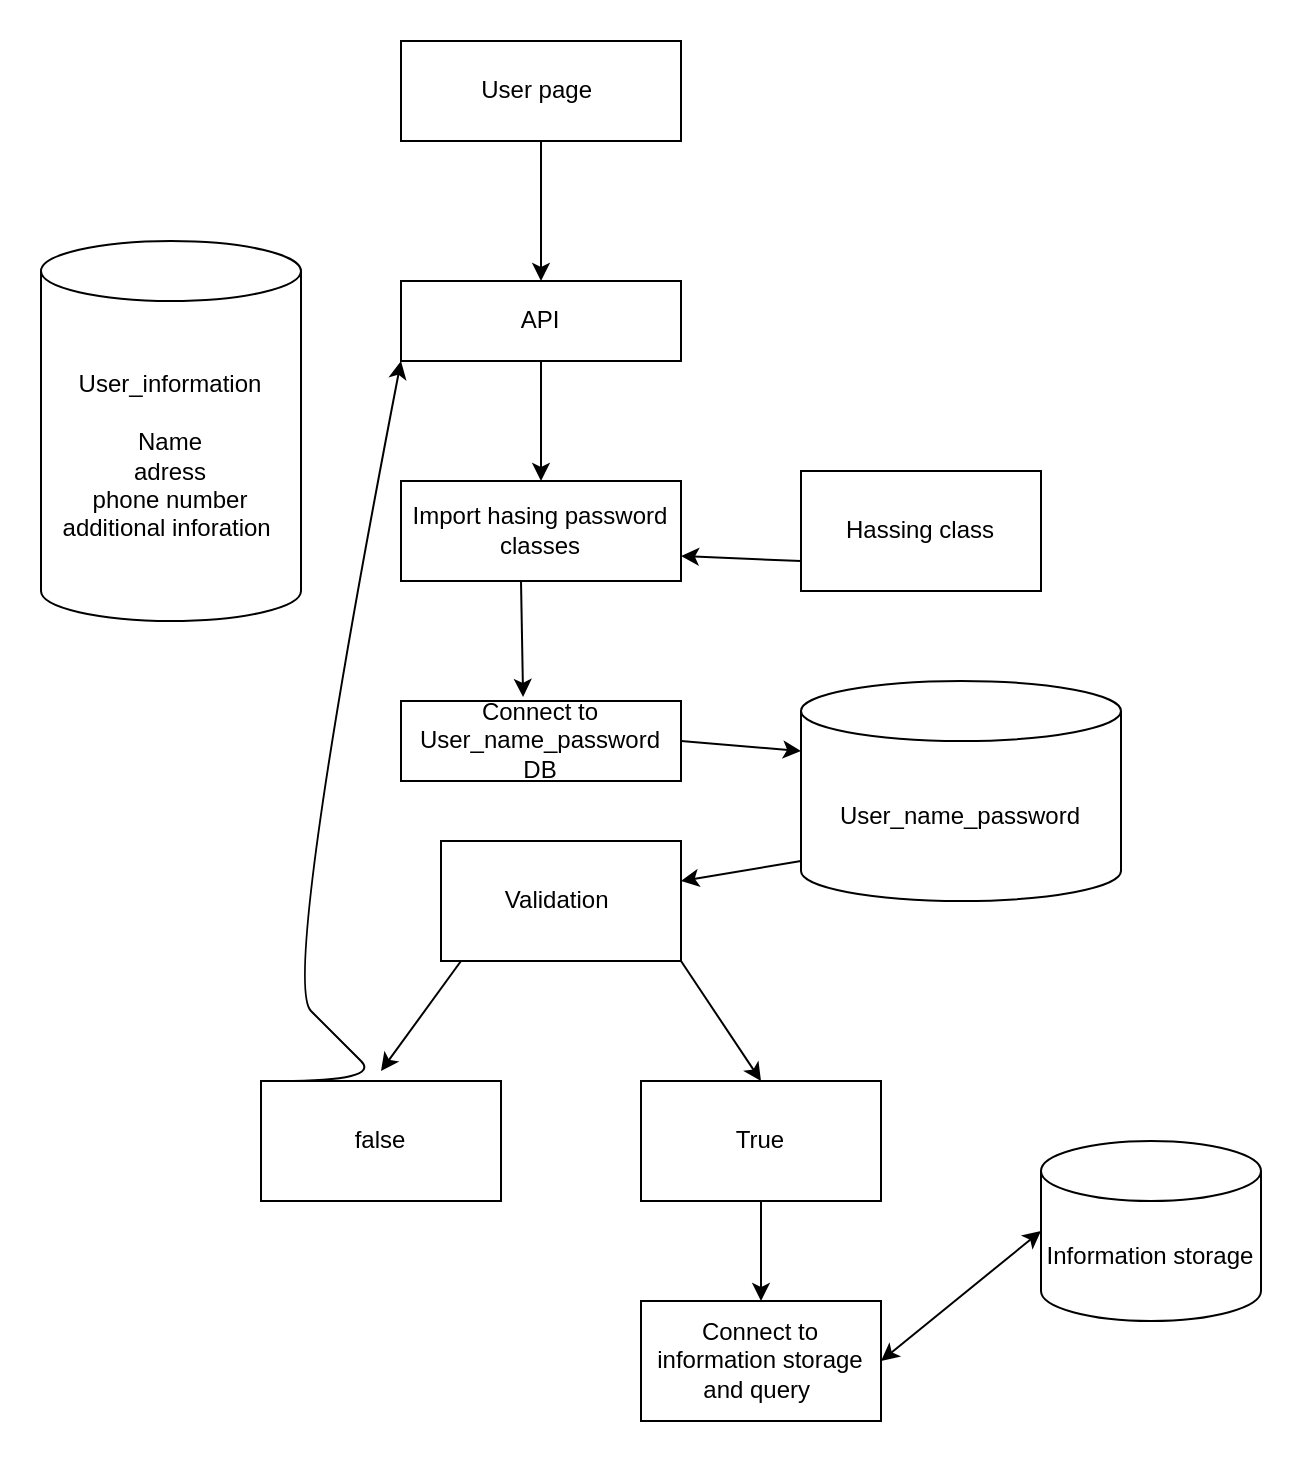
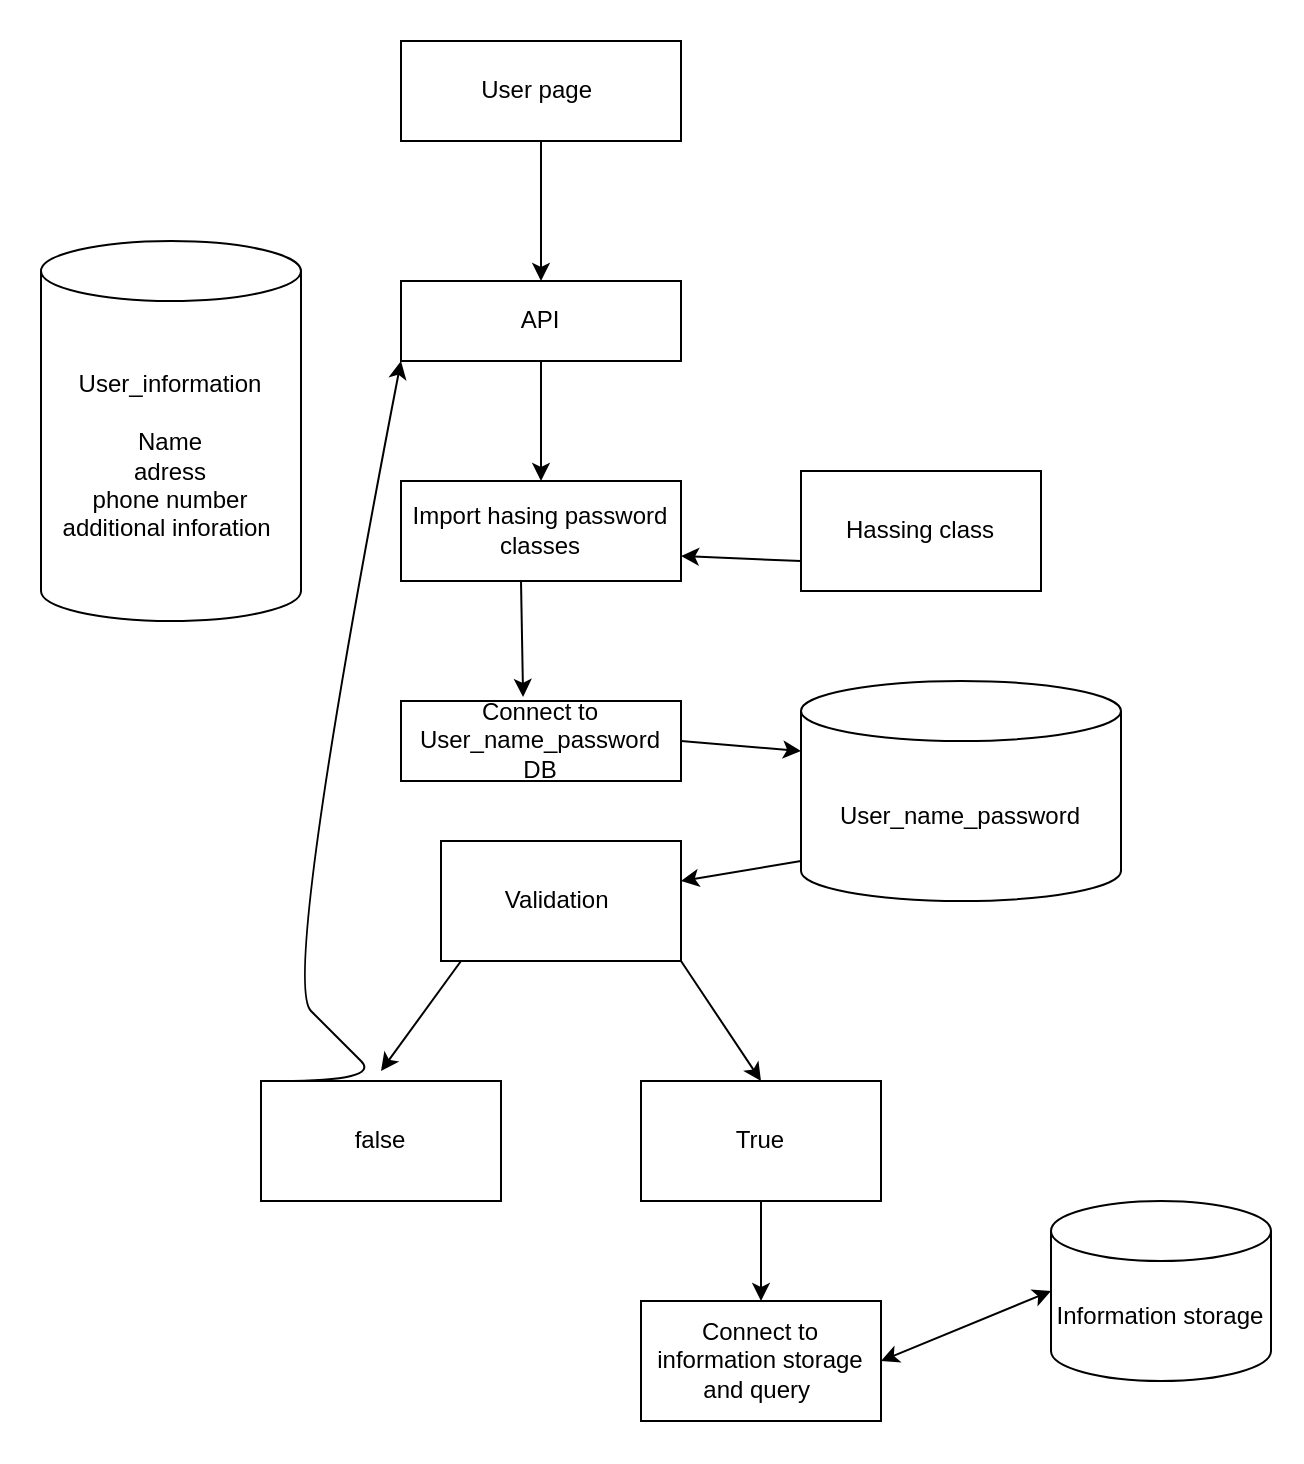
node "Information storage": moved (1151, 1231) -> (1161, 1291)
